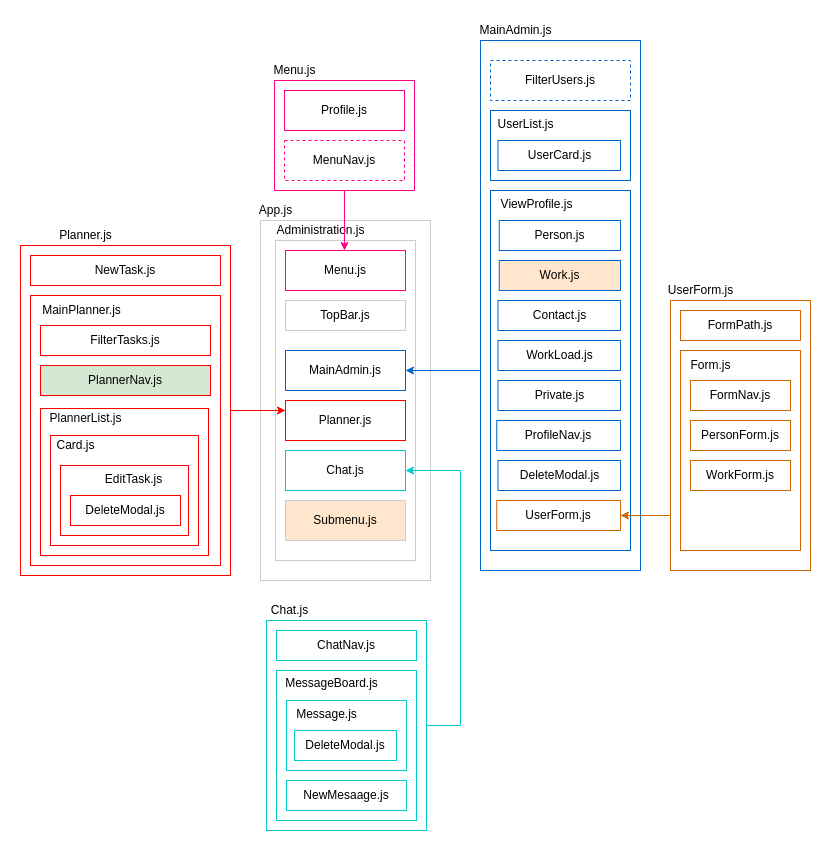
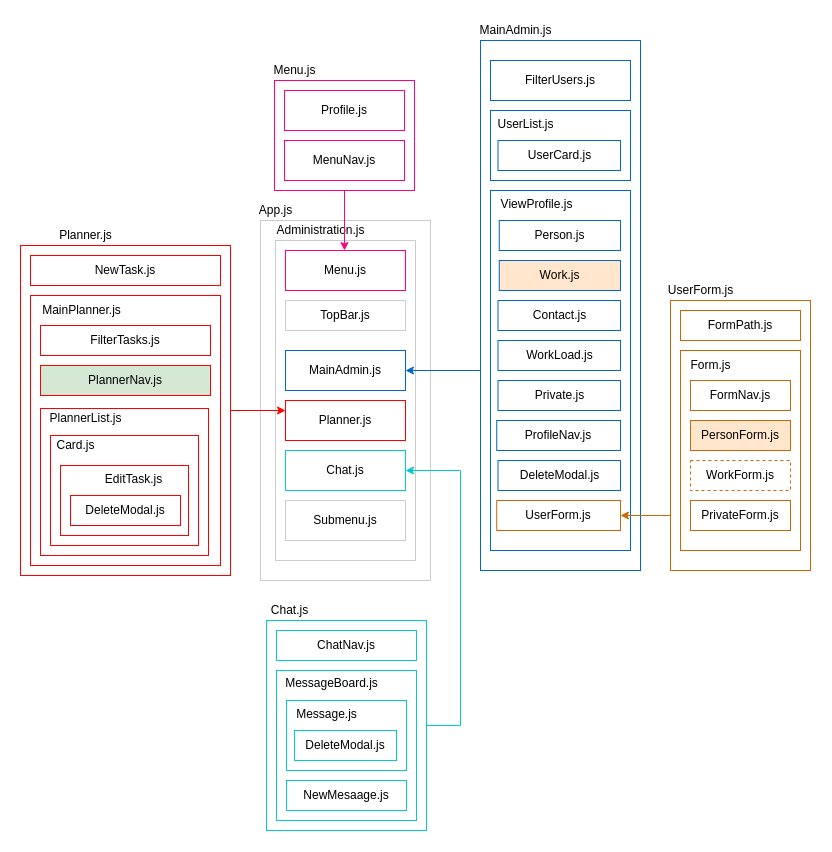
node "FilterUsers.js": style dashed -> solid
node "MenuNav.js": style dashed -> solid
node "PersonForm.js": fillcolor #ffffff -> #ffe6cc
node "WorkForm.js": style solid -> dashed
node "PrivateForm.js": added
node "Submenu.js": fillcolor #ffe6cc -> #ffffff
